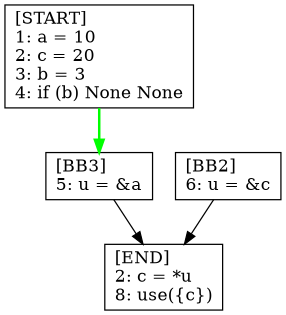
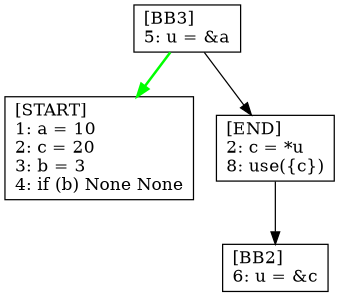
edge "[START] 1: a = 10 2: c = 20 3: b = 3 4: if (b) None None" -> "[BB3] 5: u = &a": reversed
edge "[BB2] 6: u = &c" -> "[END] 2: c = *u 8: use({c})": reversed
